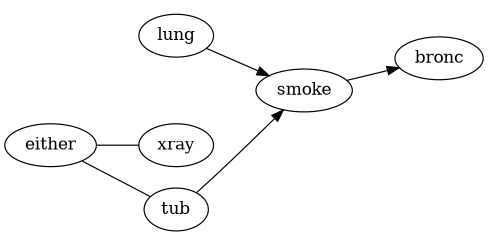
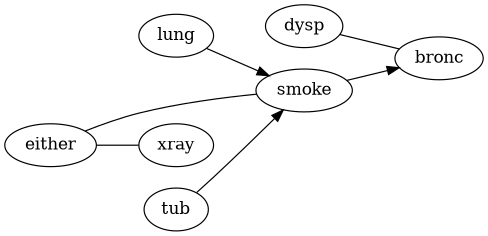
node "dysp": added
edge "either" -- "tub": now "either" -- "smoke"
